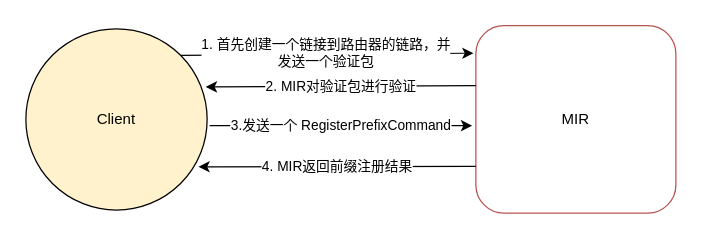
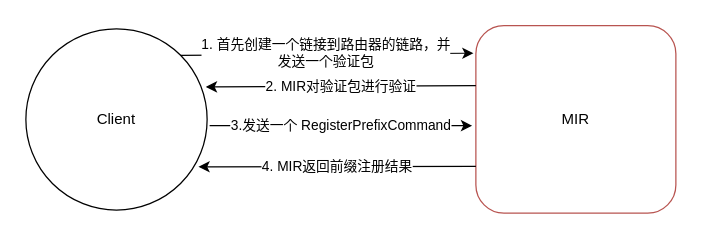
node "Client": fillcolor #fff2cc -> #ffffff
